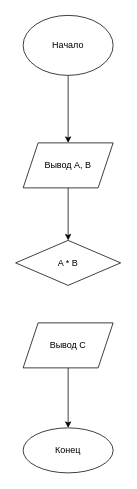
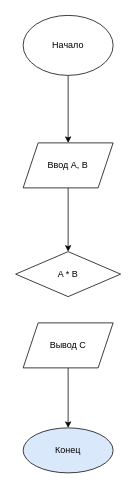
node "Вывод A, B": label "Вывод A, B" -> "Ввод A, B"
node "A * B": moved (68, 263) -> (68, 274)
node "Конец": fillcolor #ffffff -> #dae8fc
